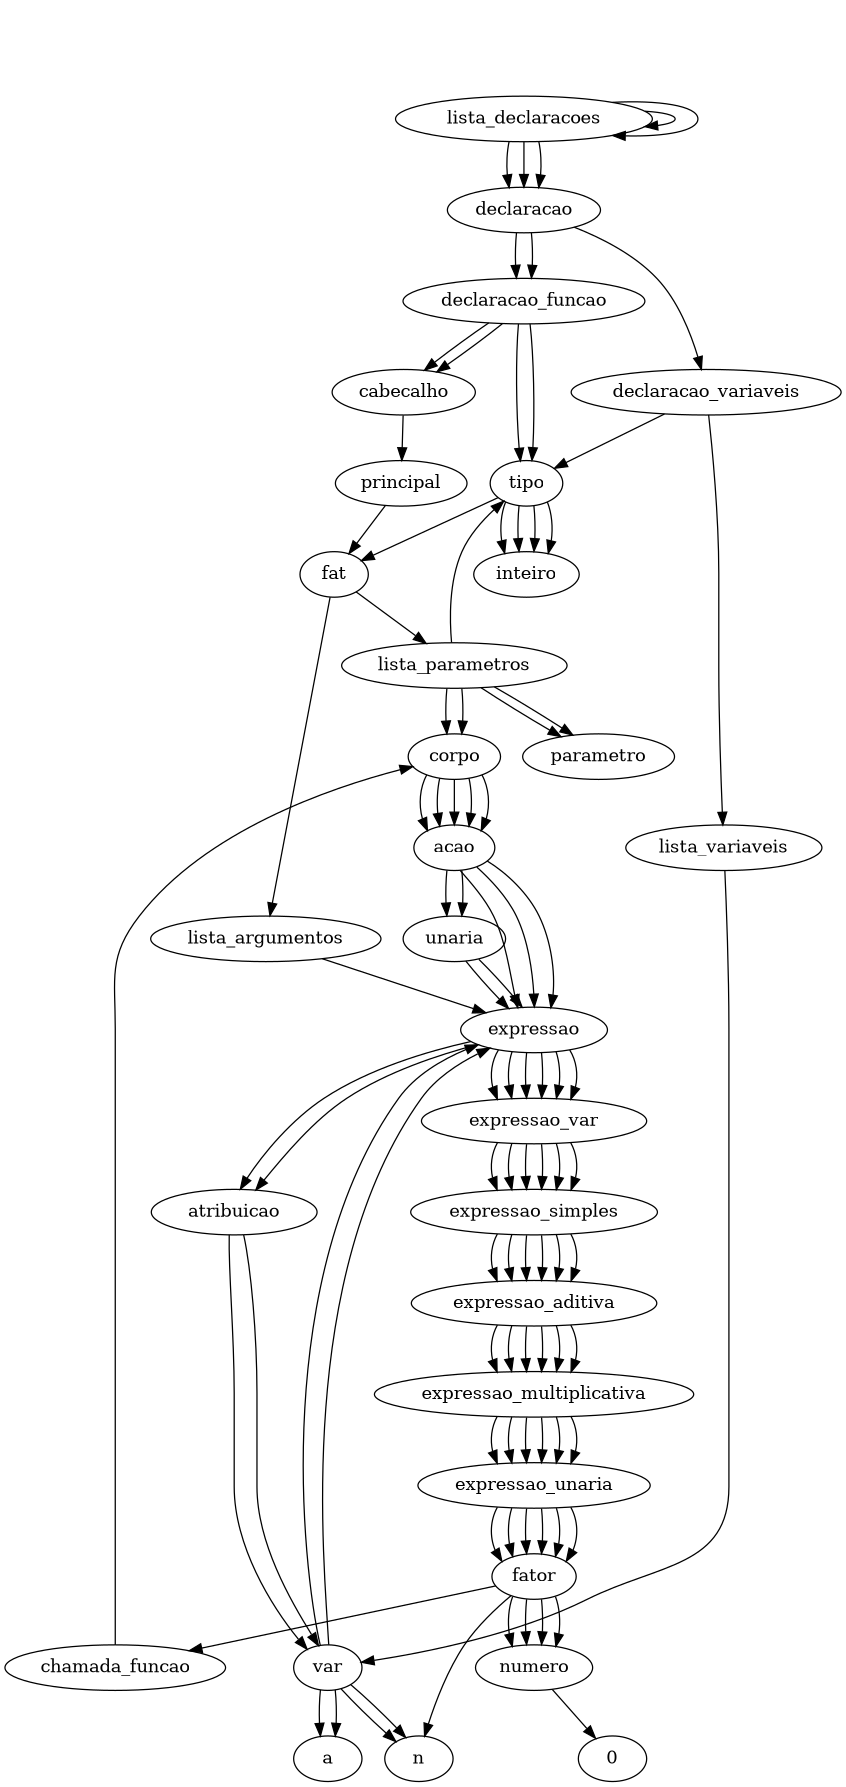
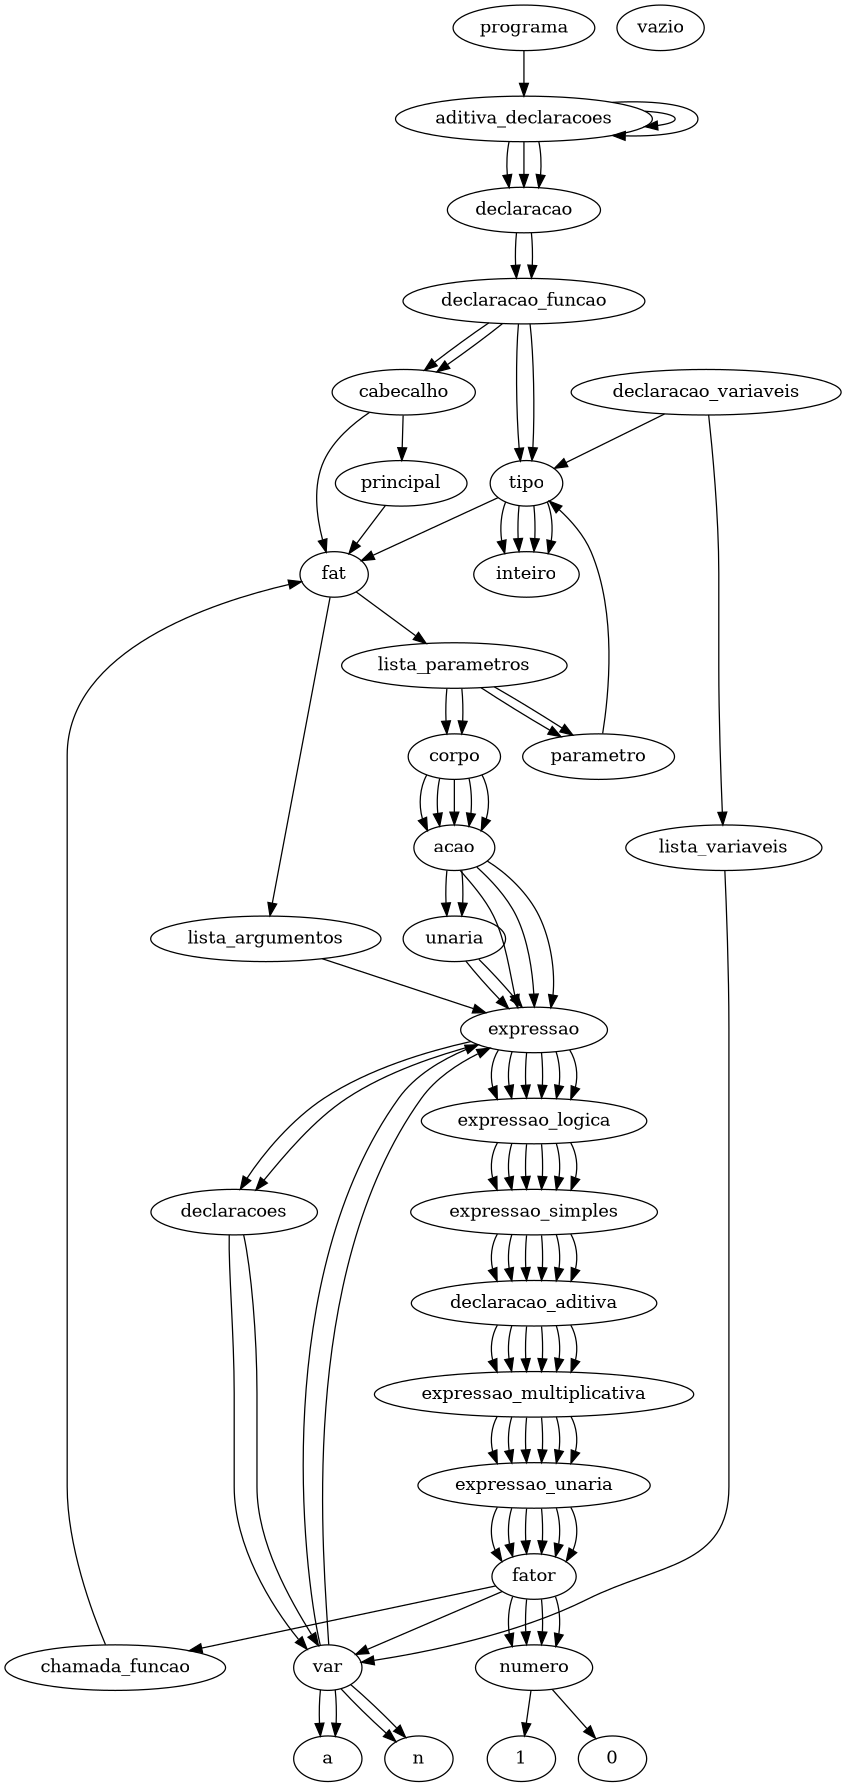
node "programa": added
node "vazio": added
node "lista_declaracoes": label "lista_declaracoes" -> "aditiva_declaracoes"
edge "declaracao" -> "declaracao_variaveis": removed
edge "cabecalho" -> "fat": added
edge "lista_parametros" -> "tipo": now "parametro" -> "tipo"
node "expressao_var": label "expressao_var" -> "expressao_logica"
edge "chamada_funcao" -> "corpo": now "chamada_funcao" -> "fat"
node "atribuicao": label "atribuicao" -> "declaracoes"
node "expressao_aditiva": label "expressao_aditiva" -> "declaracao_aditiva"
edge "fator" -> "n": now "fator" -> "var"
node "1": added
